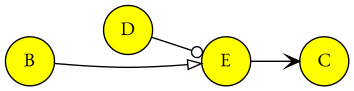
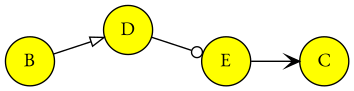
edge "B" -> "E": now "B" -> "D"
